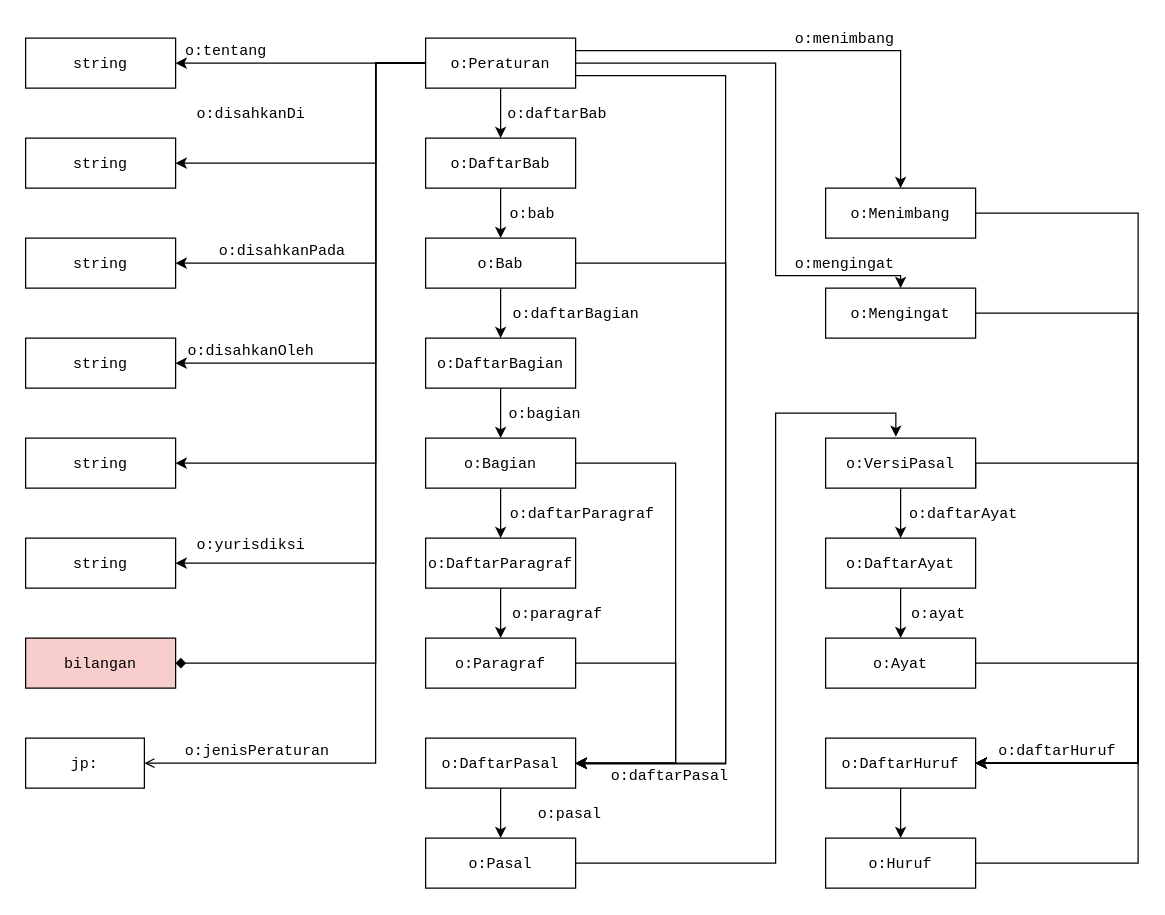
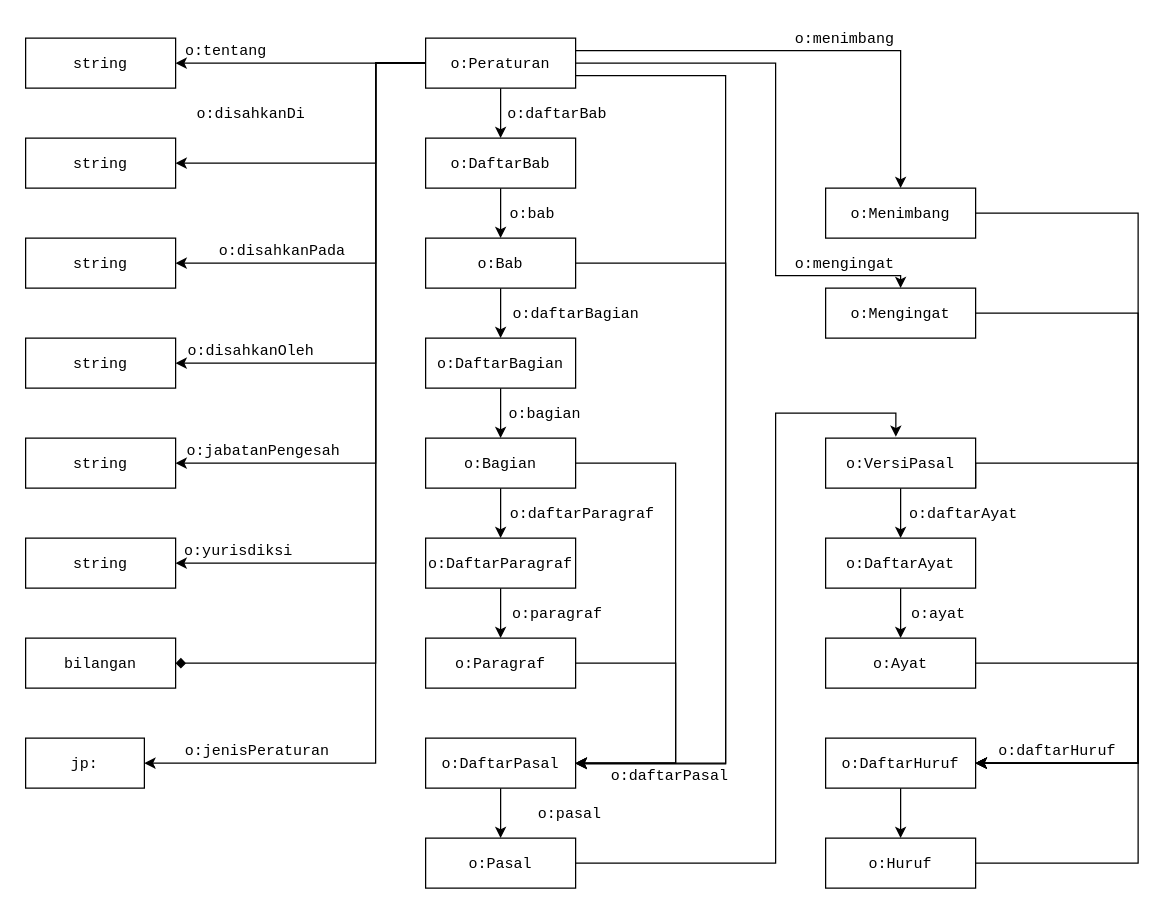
node "o:jabatanPengesah": added
node "o:yurisdiksi": moved (251, 544) -> (238, 551)
node "bilangan": fillcolor #f8cecc -> #ffffff
edge "o:Peraturan" -> "jp:": arrowhead open -> classic
